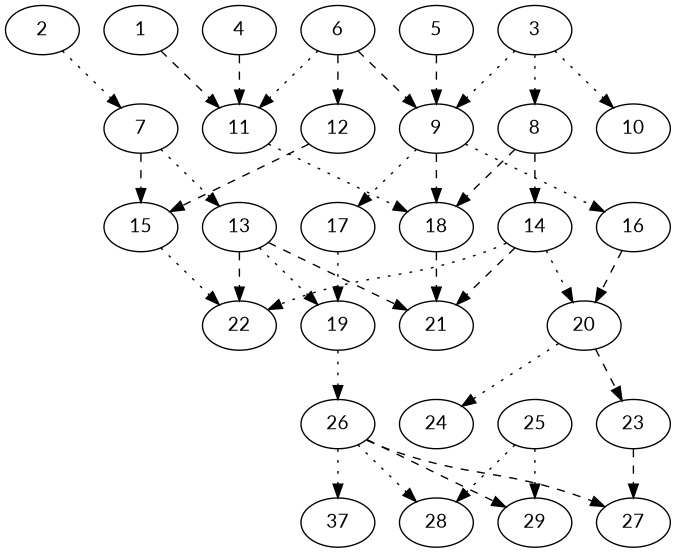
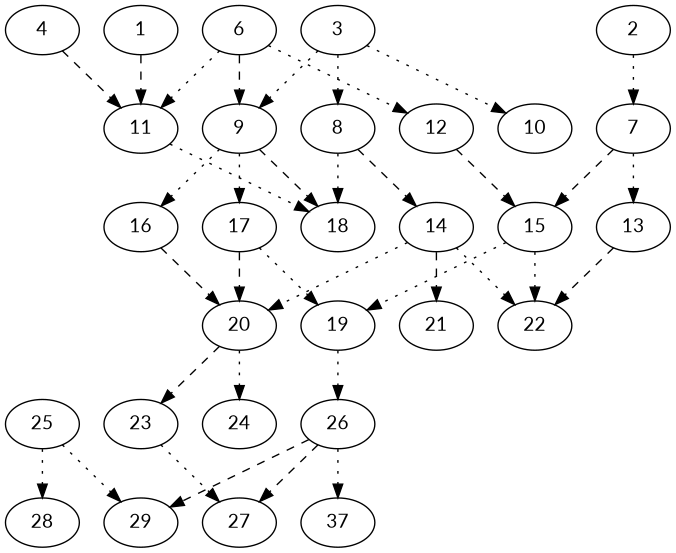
node "5": removed
edge "6" -> "12": style dashed -> dotted
edge "8" -> "18": style dashed -> dotted
edge "17" -> "20": added
edge "13" -> "19": now "15" -> "19"
edge "13" -> "21": removed
edge "18" -> "21": removed
edge "23" -> "27": style dashed -> dotted
edge "26" -> "28": removed
